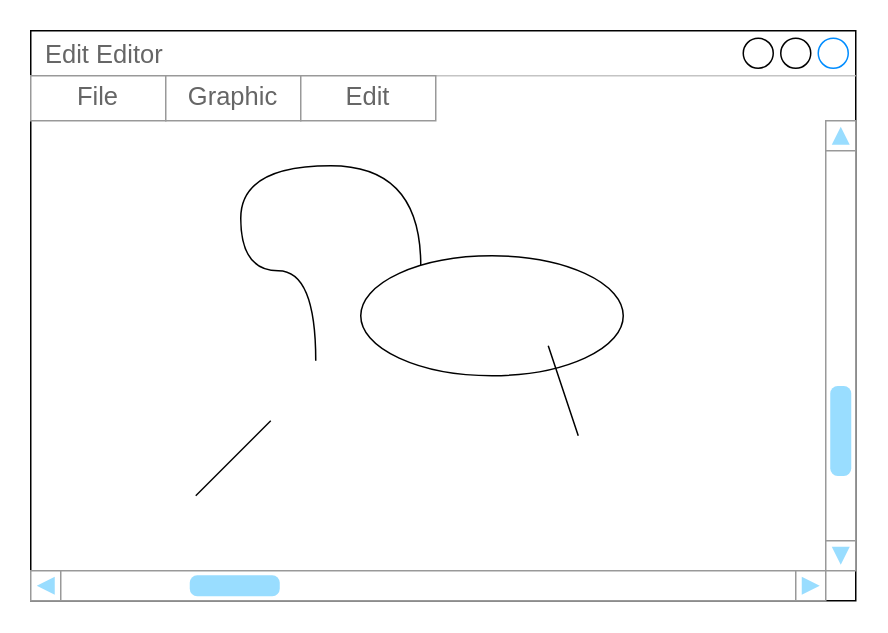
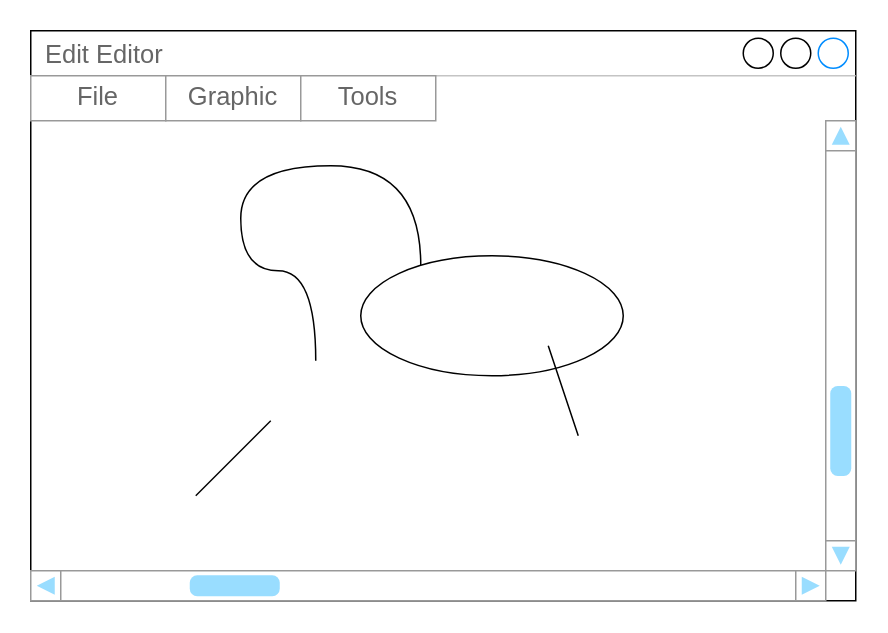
node "Edit": label "Edit" -> "Tools"
